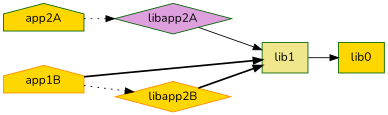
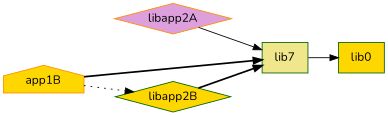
node "app2A": removed
node "libapp2A": color darkgreen -> darkorange
node "lib1": label "lib1" -> "lib7"
node "libapp2B": color darkorange -> darkgreen
